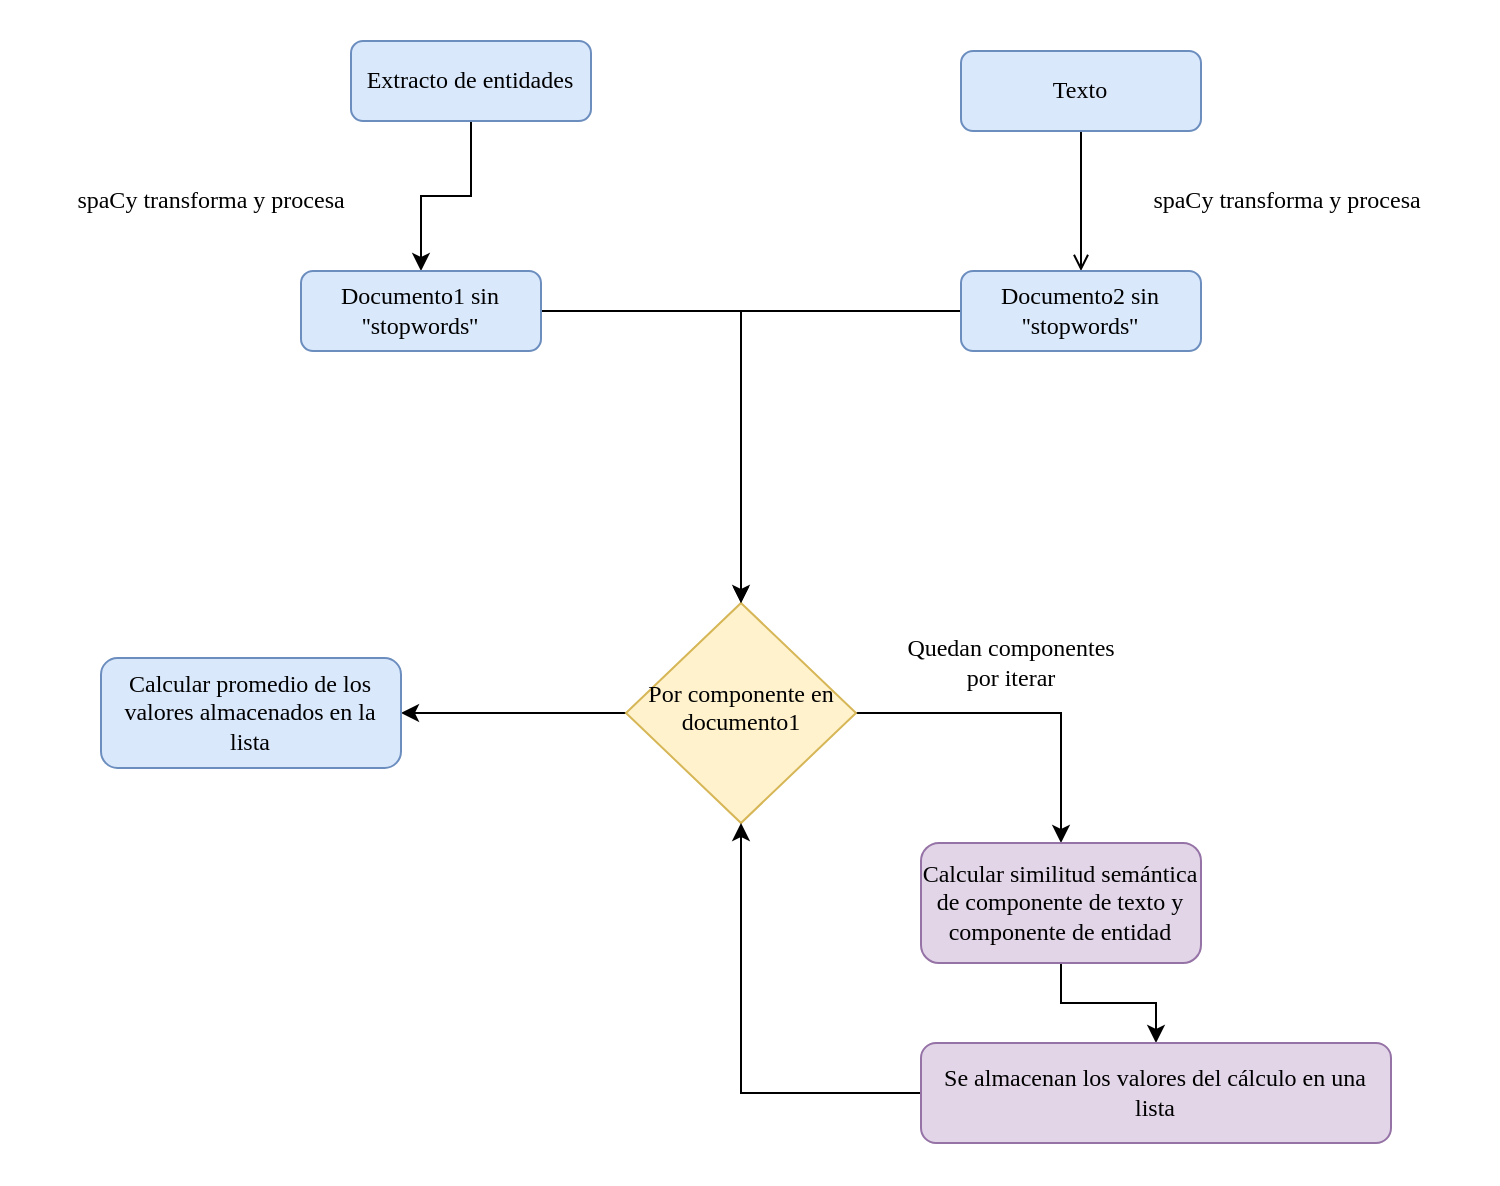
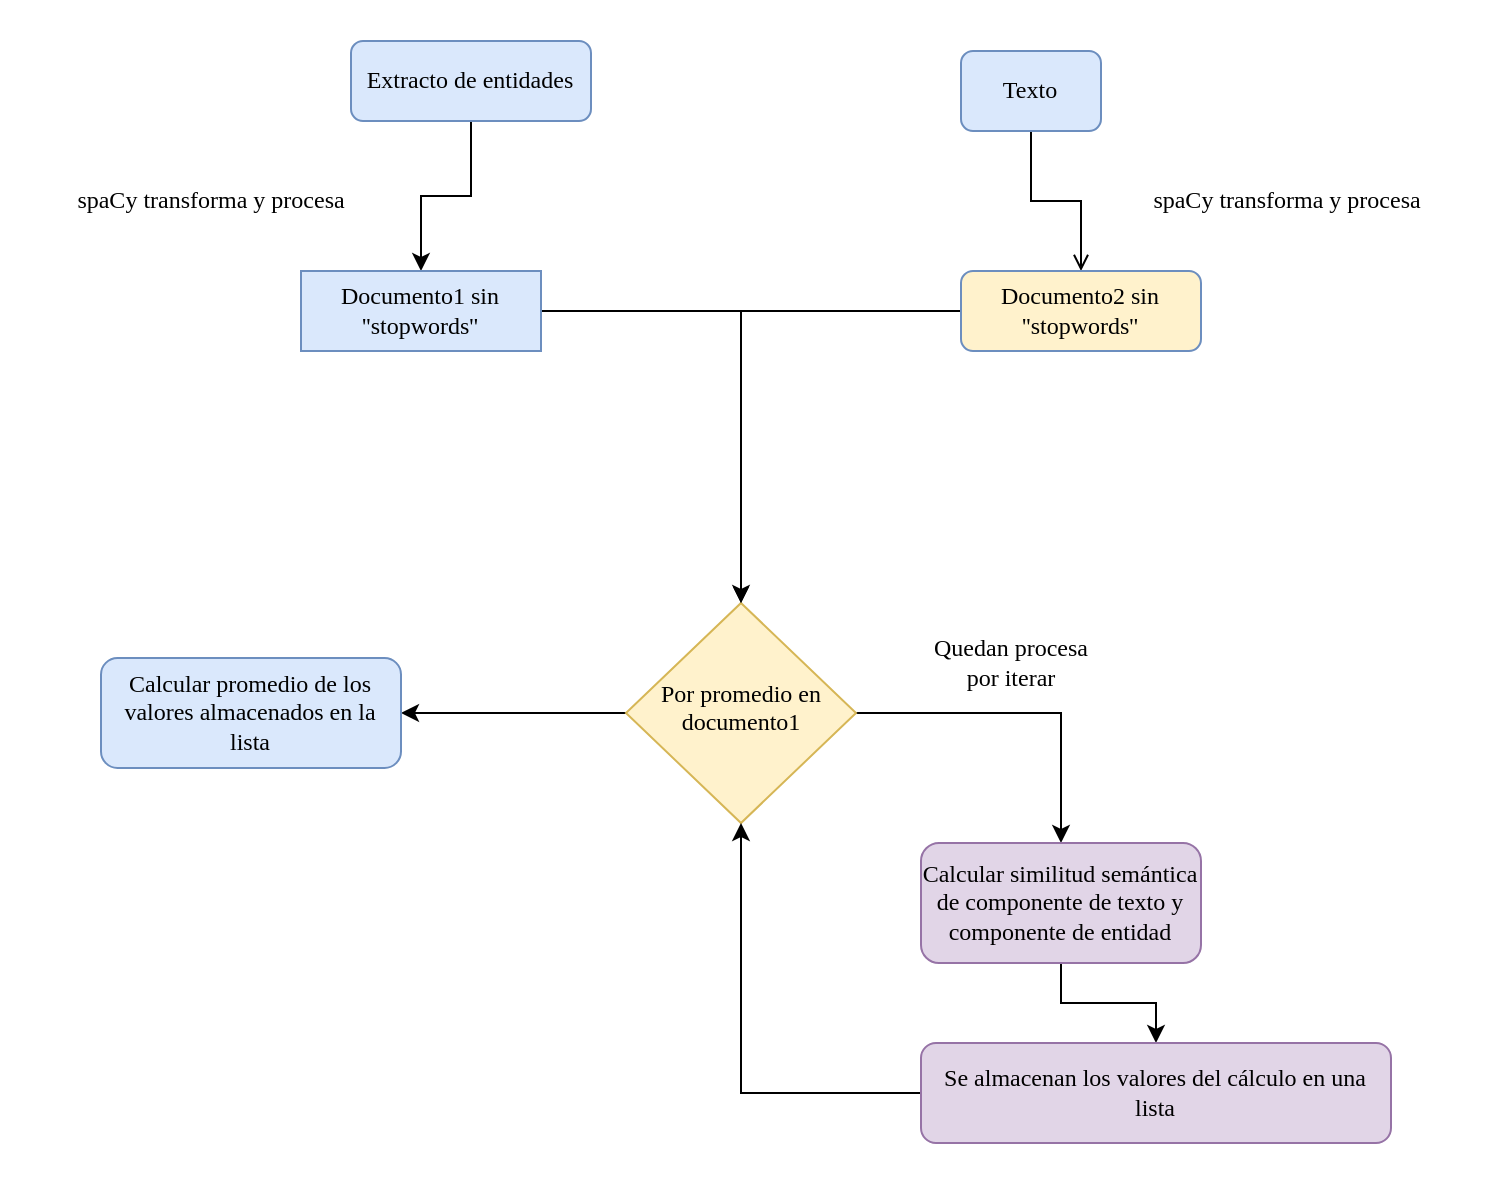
node "Texto": size 240x80 -> 140x80
node "Documento1 sin ''stopwords''": shape rounded rectangle -> rectangle
node "Documento2 sin ''stopwords''": fillcolor #dae8fc -> #fff2cc
node "Quedan componentes por iterar": label "Quedan componentes por iterar" -> "Quedan procesa por iterar"
node "Por componente en documento1": label "Por componente en documento1" -> "Por promedio en documento1"
